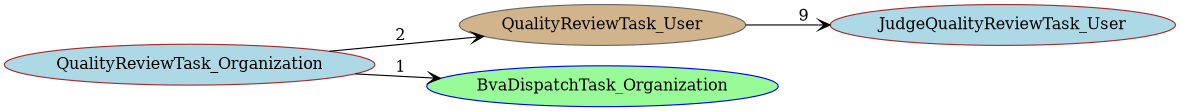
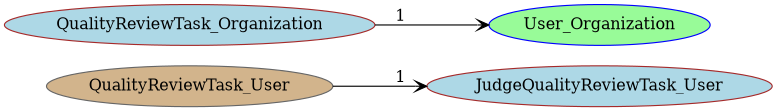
edge "QualityReviewTask_User" -> "JudgeQualityReviewTask_User": label "9" -> "1"
edge "QualityReviewTask_Organization" -> "QualityReviewTask_User": removed, label "2"
node "BvaDispatchTask_Organization": label "BvaDispatchTask_Organization" -> "User_Organization"
